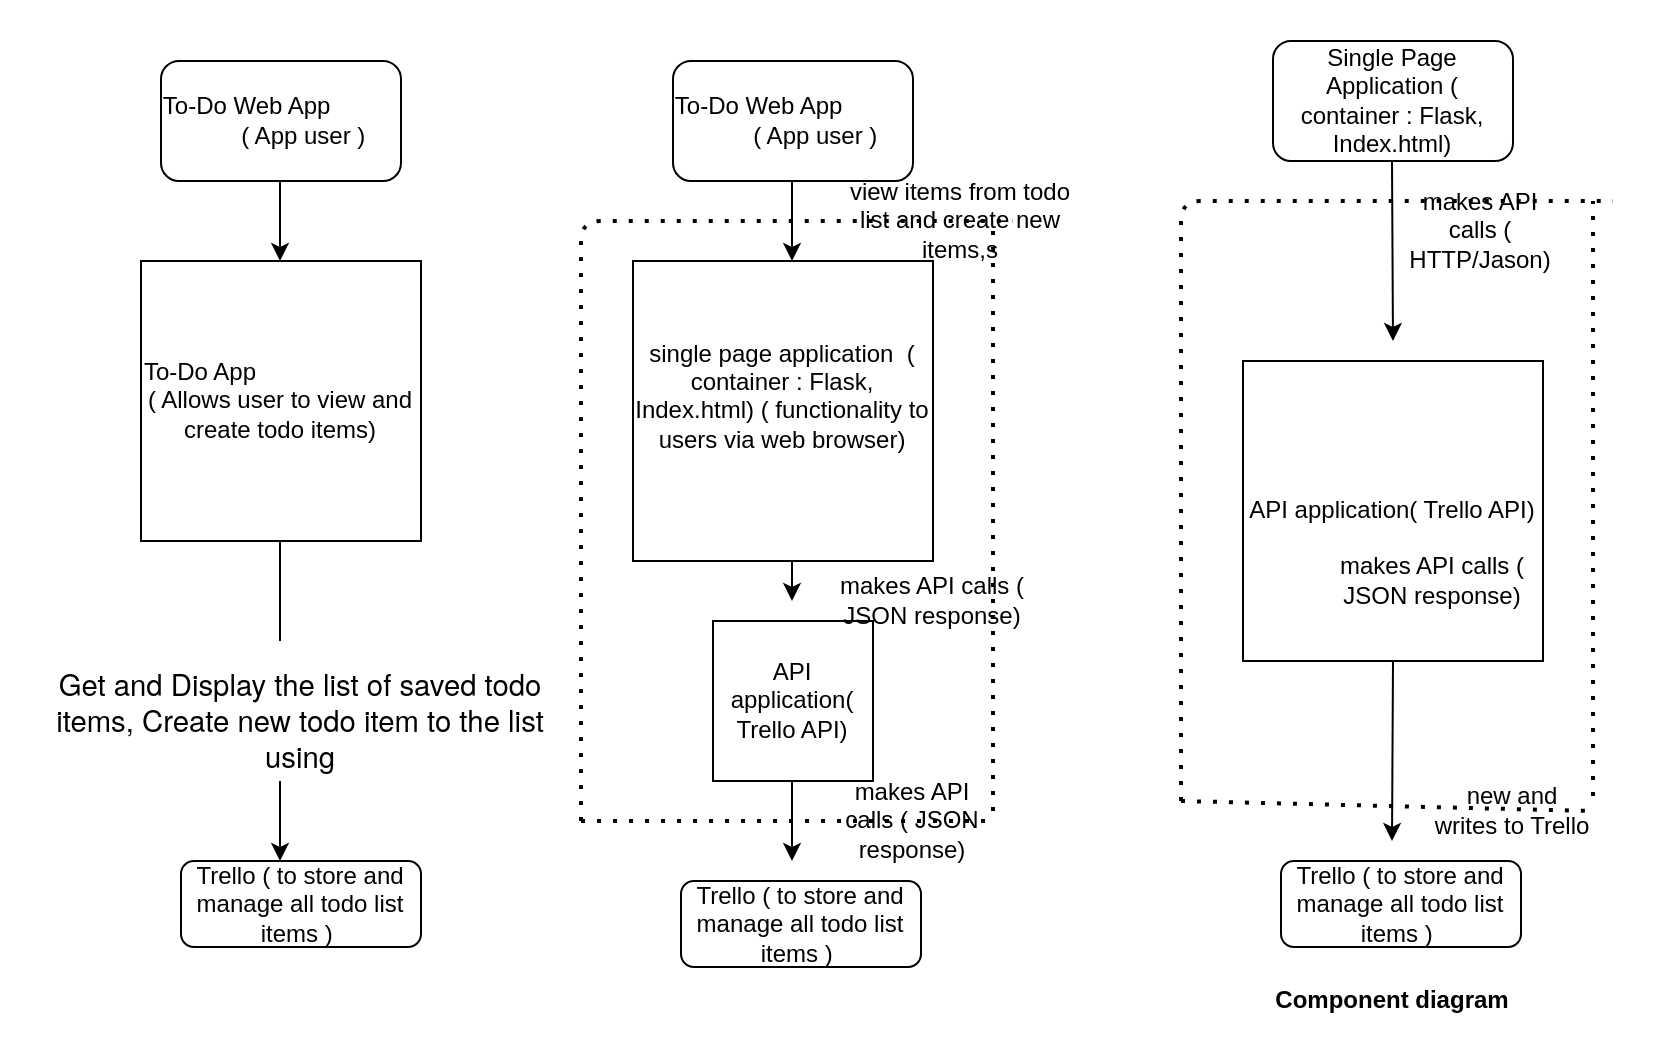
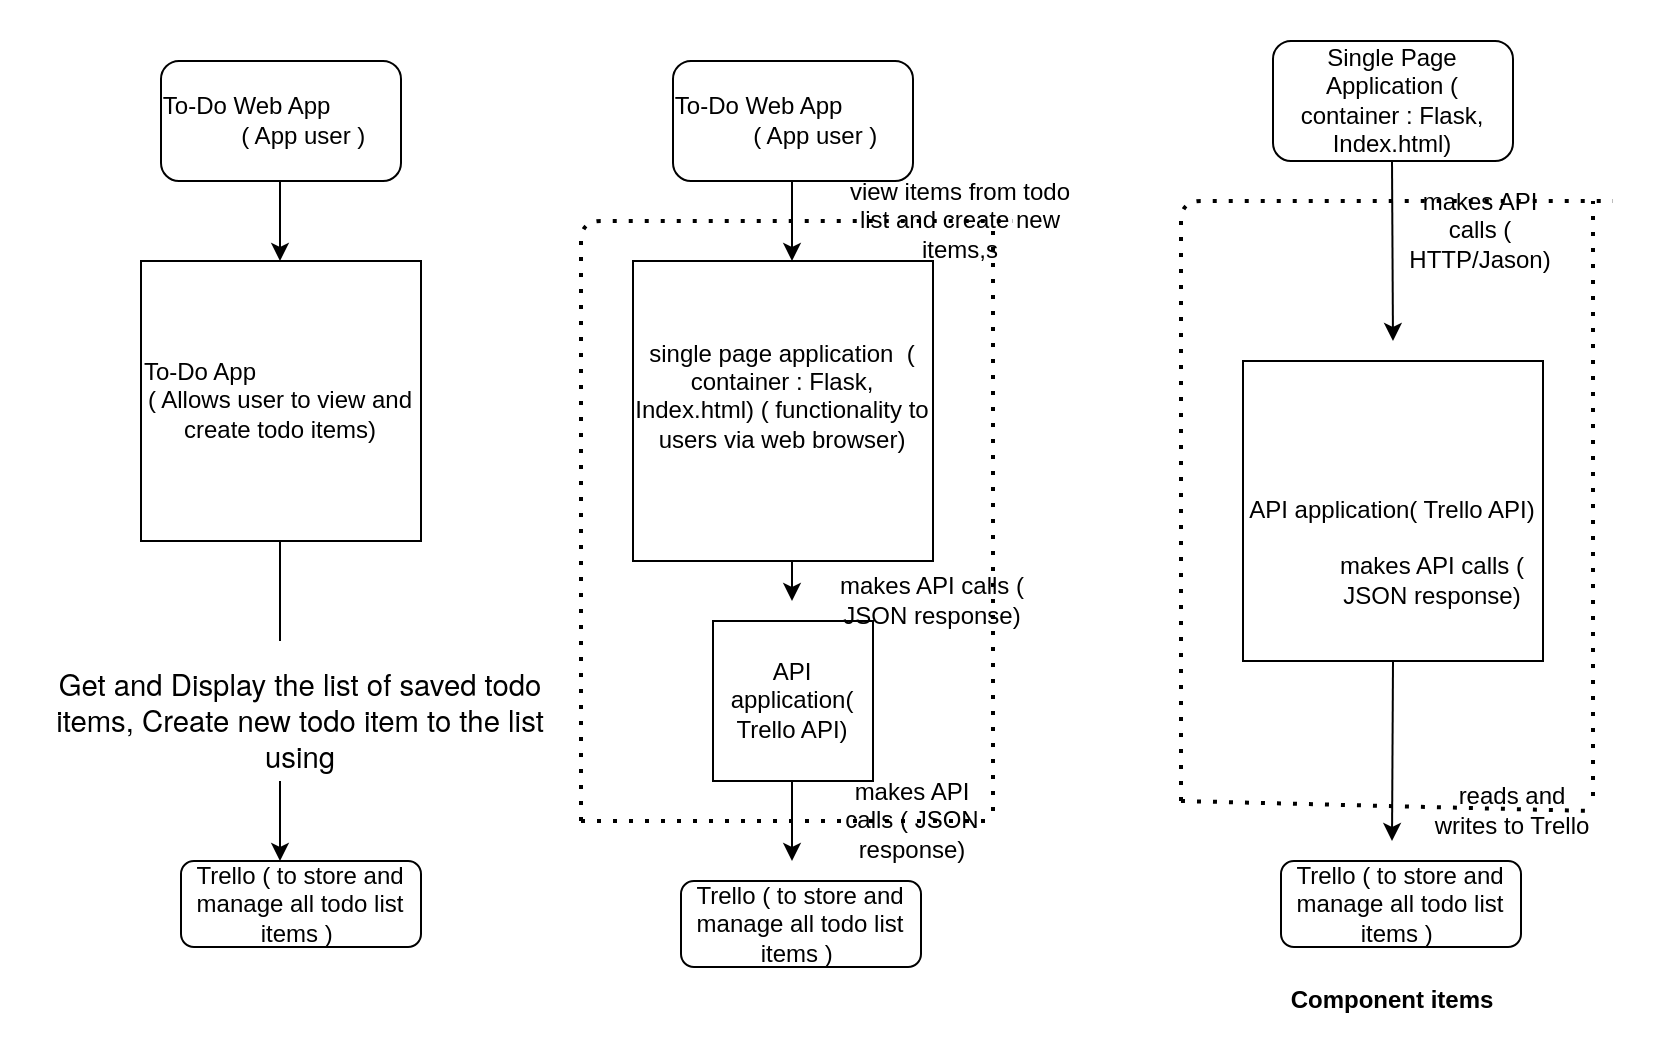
node "new and writes to Trello": label "new and writes to Trello" -> "reads and writes to Trello"
node "Component diagram": label "Component diagram" -> "Component items"
